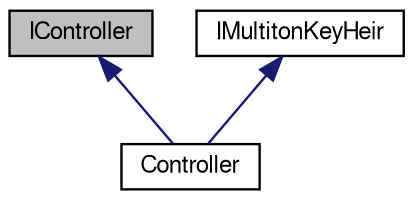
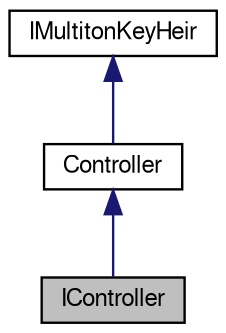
edge "Controller" -> "IController": reversed
